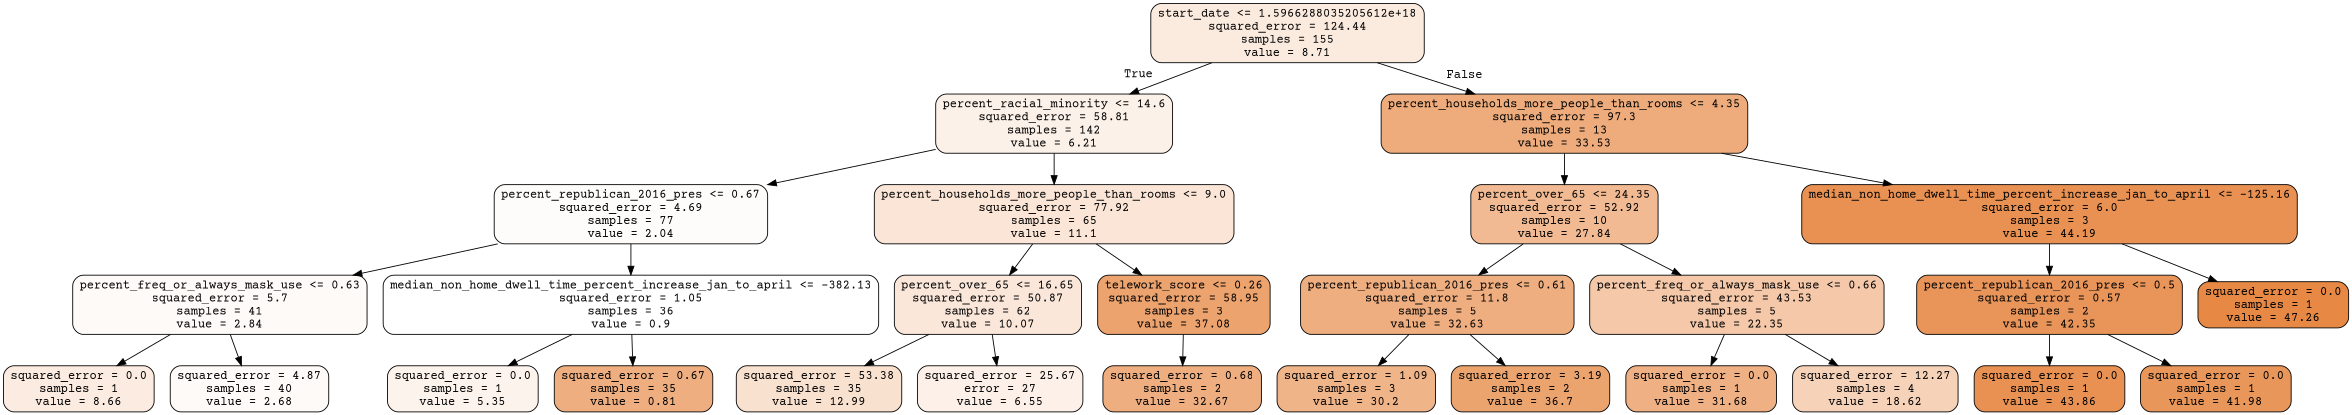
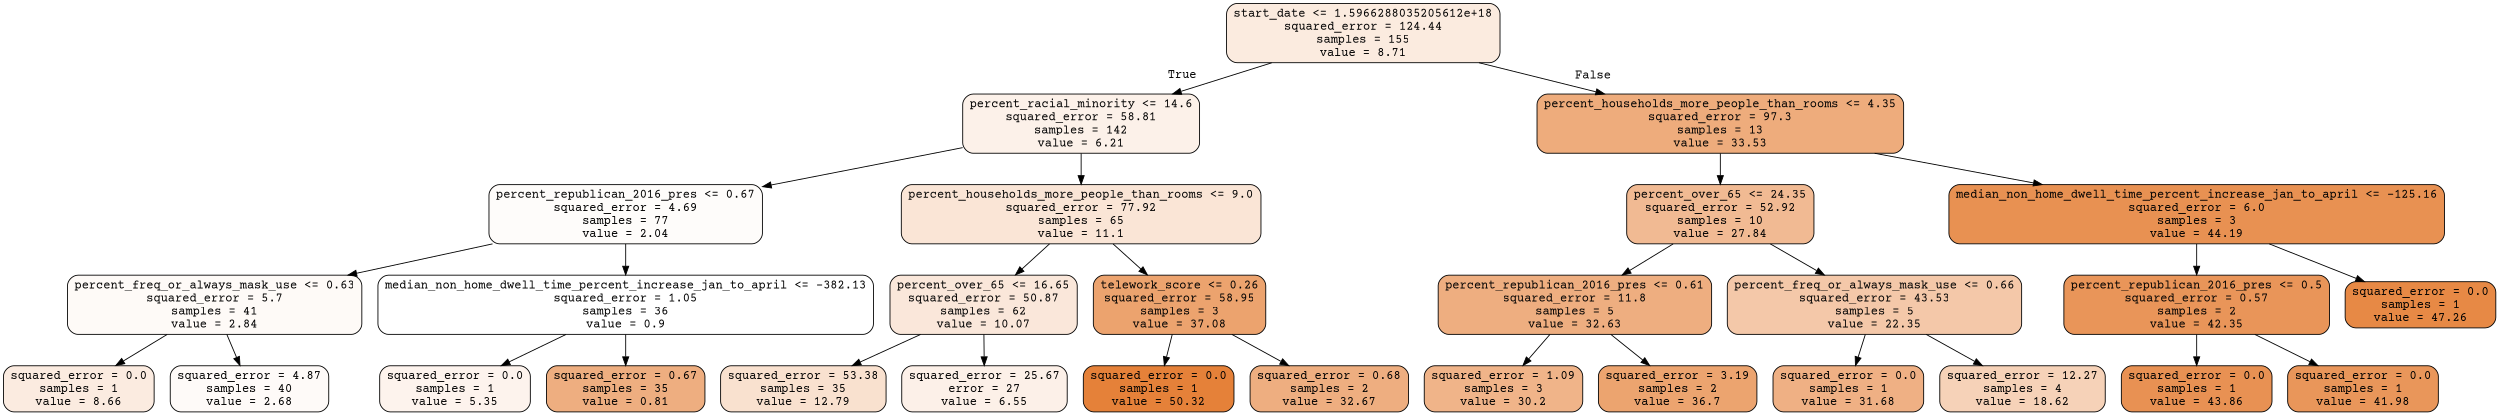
node "squared_error = 53.38 samples = 35 value = 12.99": label "squared_error = 53.38 samples = 35 value = 12.99" -> "squared_error = 53.38 samples = 35 value = 12.79"
node "squared_error = 0.0 samples = 1 value = 50.32": added
